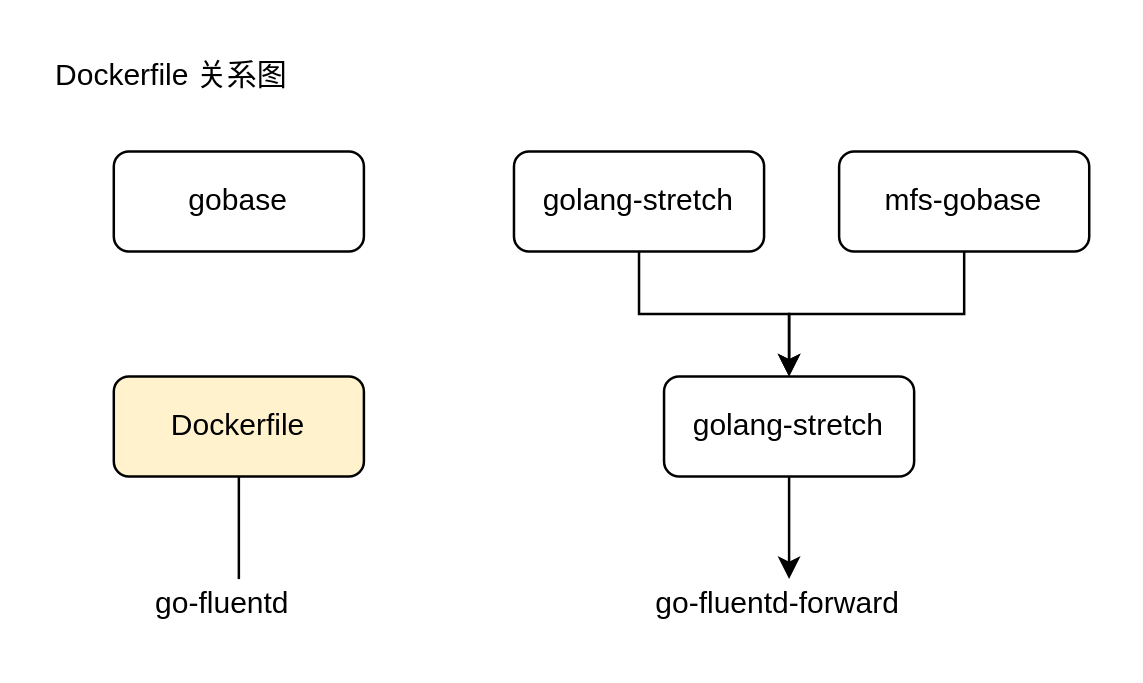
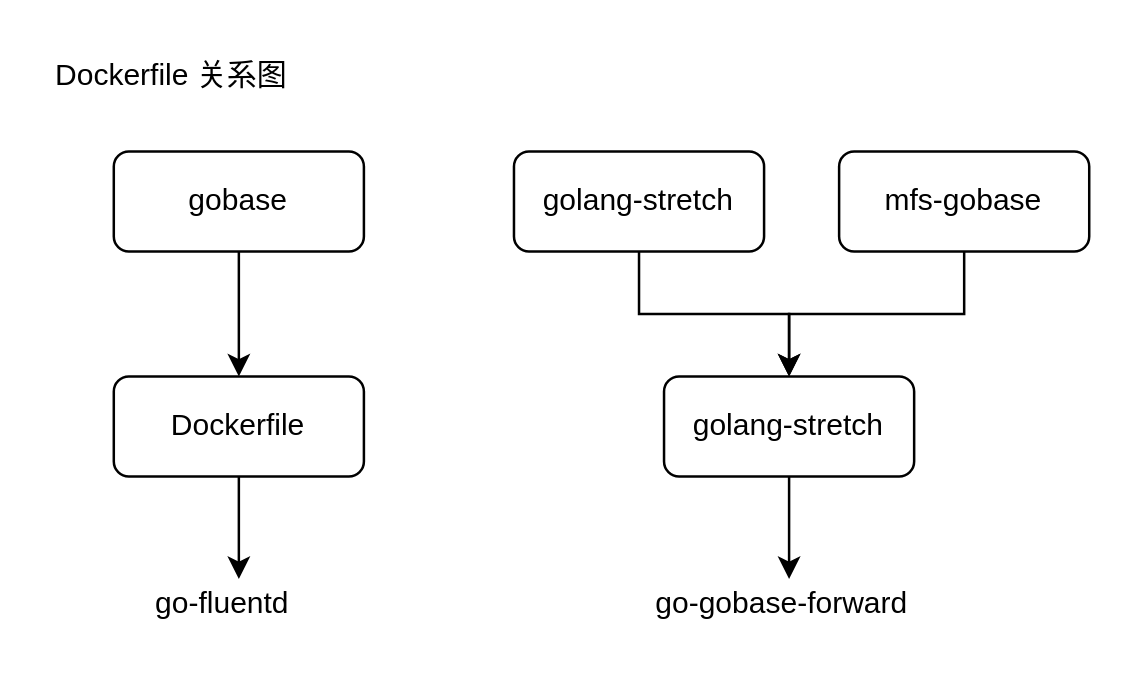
edge "gobase" -> "Dockerfile": added
node "Dockerfile": fillcolor #fff2cc -> #ffffff
edge "Dockerfile" -- "go-fluentd": arrowhead none -> classic
node "go-fluentd-forward": label "go-fluentd-forward" -> "go-gobase-forward"
